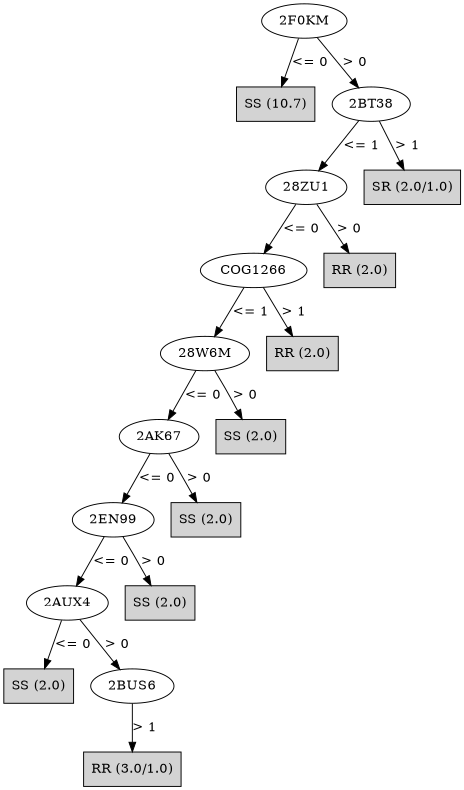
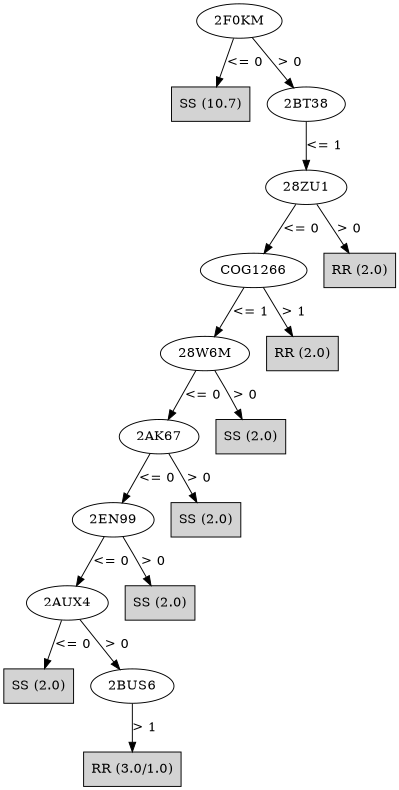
node "SR (2.0/1.0)": removed
